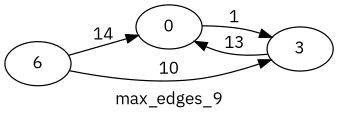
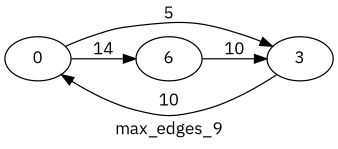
edge "0" -> "3": label "1" -> "5"
edge "3" -> "0": label "13" -> "10"
edge "6" -> "0": reversed
